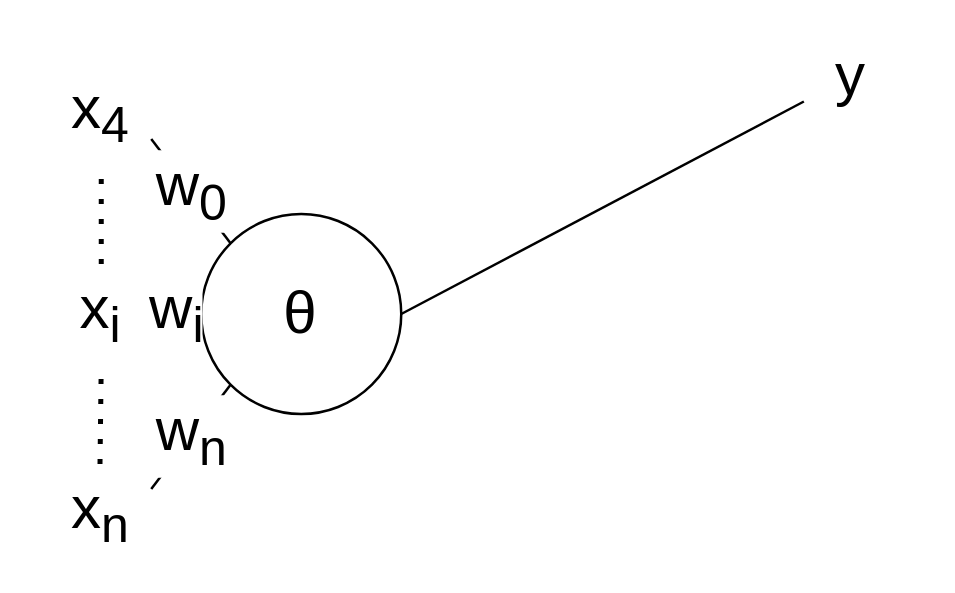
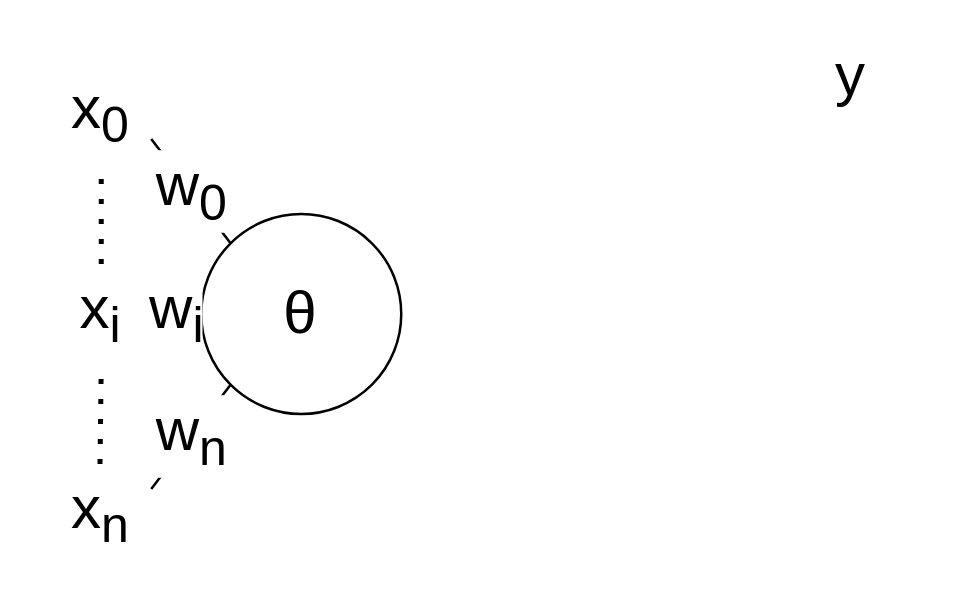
node "x4": label "x4" -> "x0"
edge "y" -- "θ": removed
